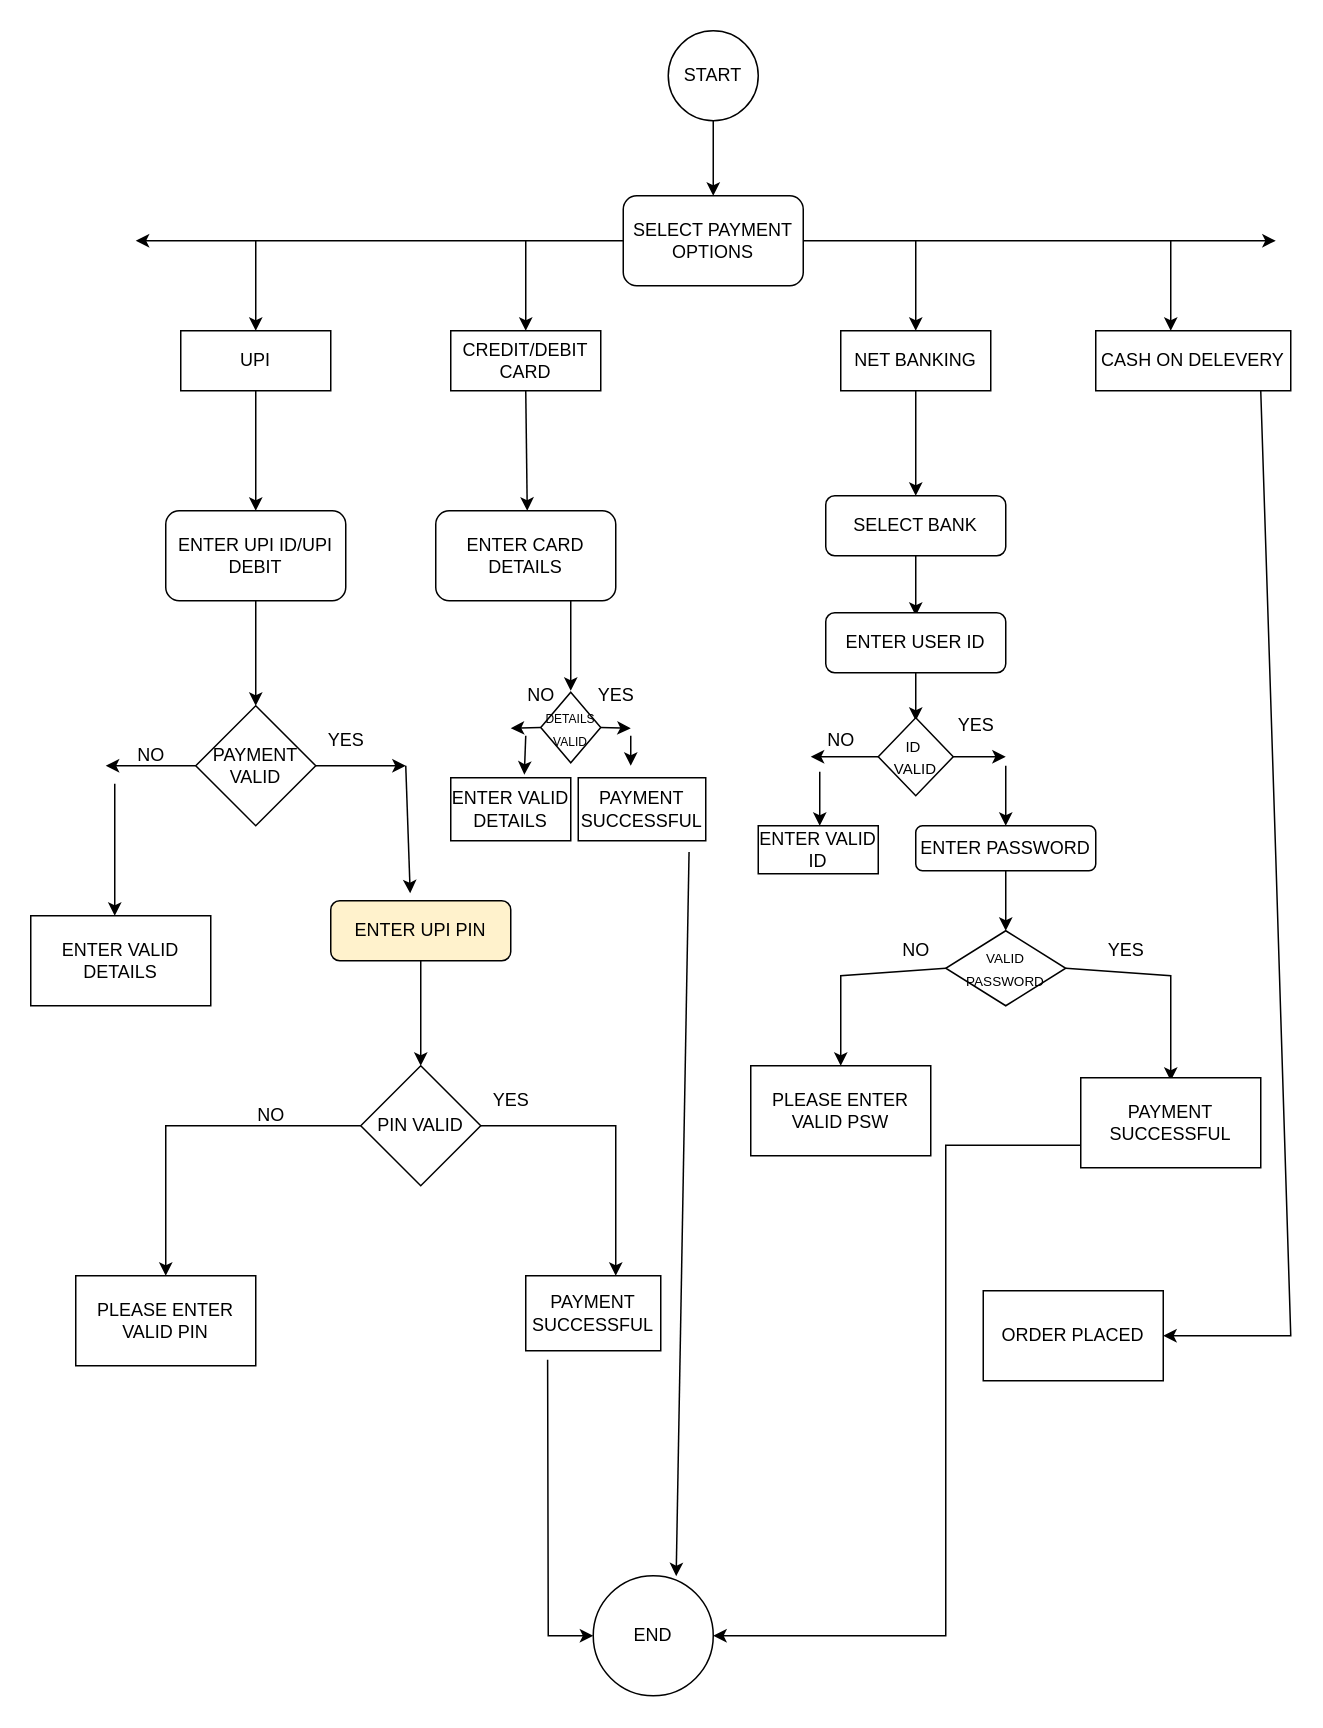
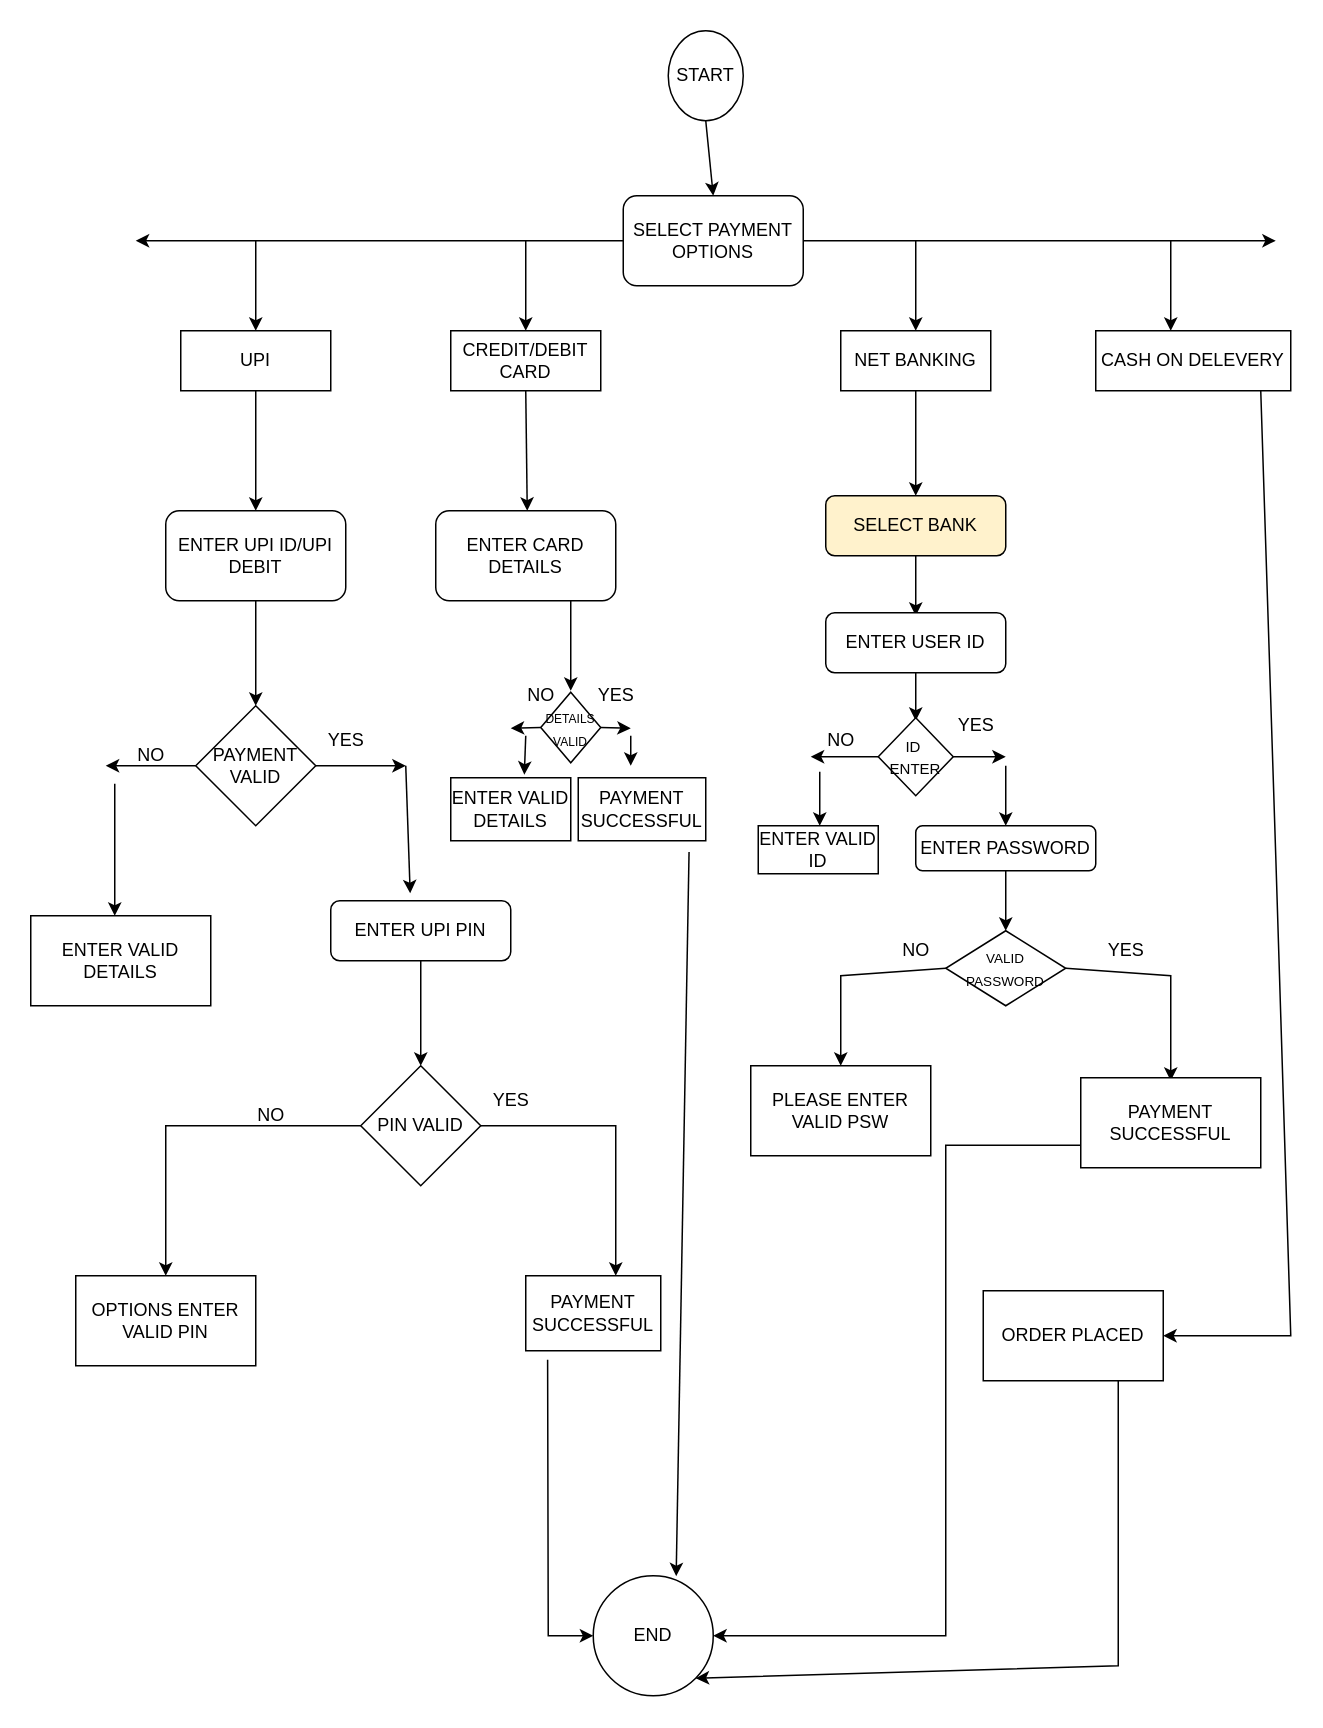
node "START": size 90x90 -> 75x90
node "SELECT BANK": fillcolor #ffffff -> #fff2cc
node "ID VALID": label "ID VALID" -> "ID ENTER"
node "ENTER UPI PIN": fillcolor #fff2cc -> #ffffff
node "PLEASE ENTER VALID PIN": label "PLEASE ENTER VALID PIN" -> "OPTIONS ENTER VALID PIN"
edge "ORDER PLACED" -> "END": added
